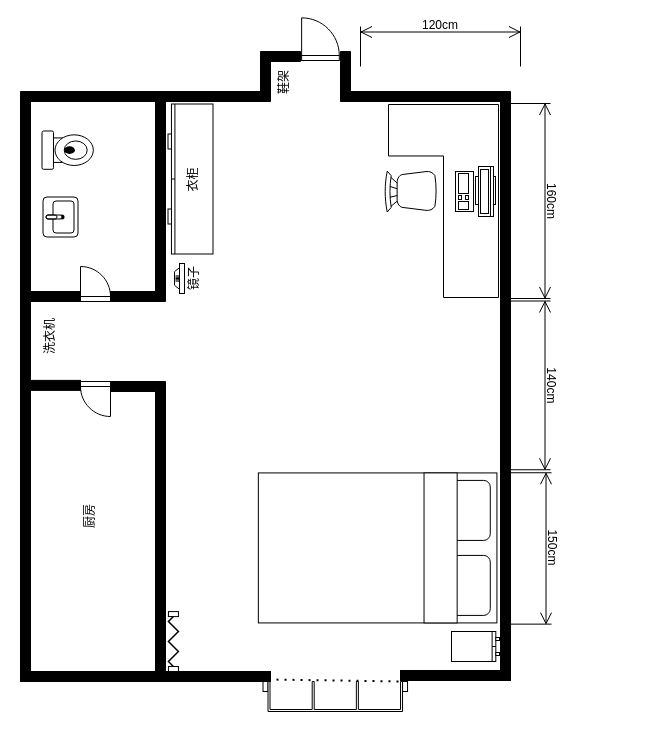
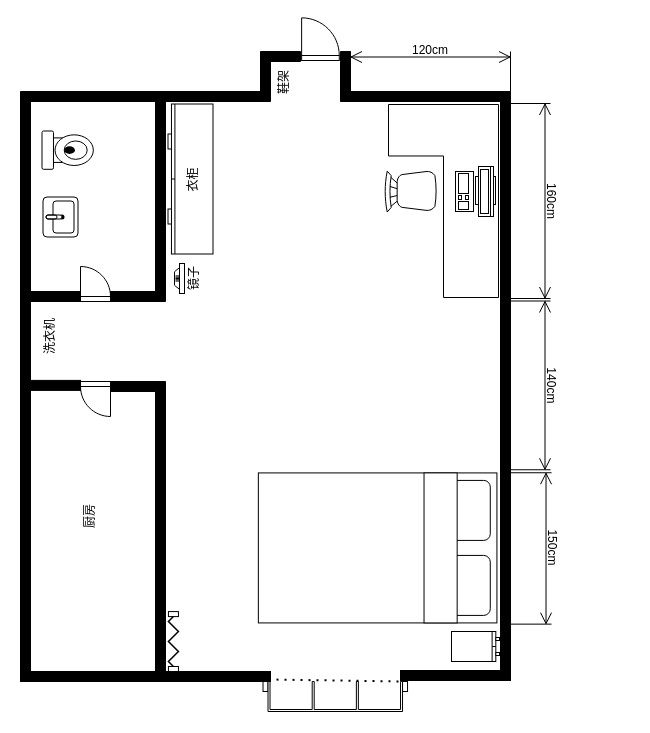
node "120cm": moved (441, 47) -> (431, 72)
